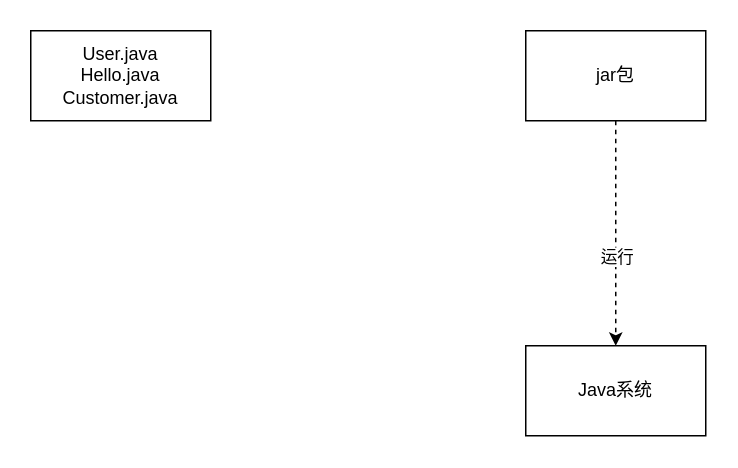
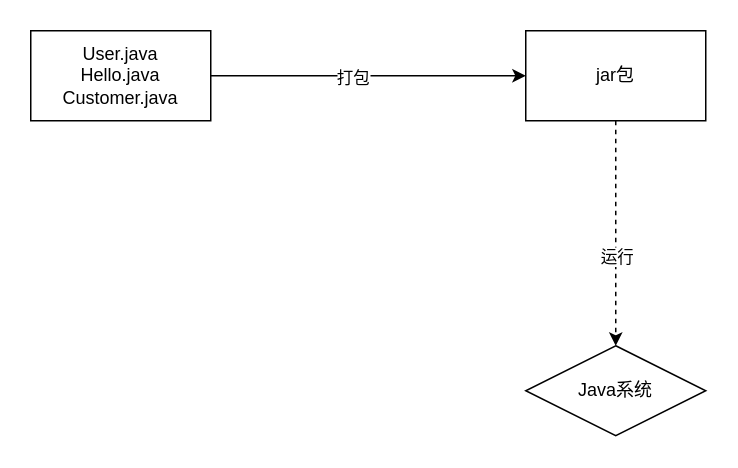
edge "User.java Hello.java Customer.java" -> "jar包": added, label "打包"
node "Java系统": shape rectangle -> diamond
